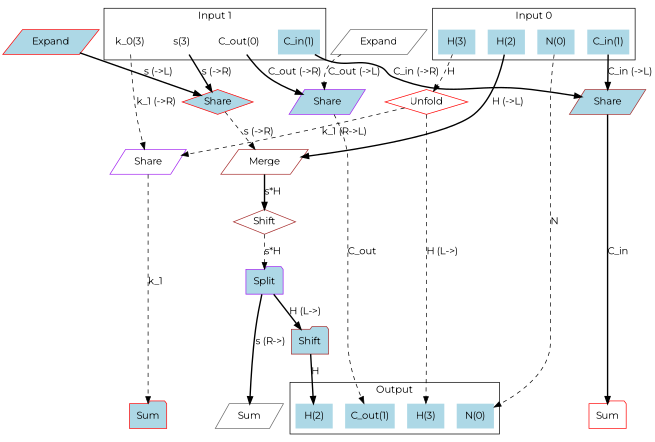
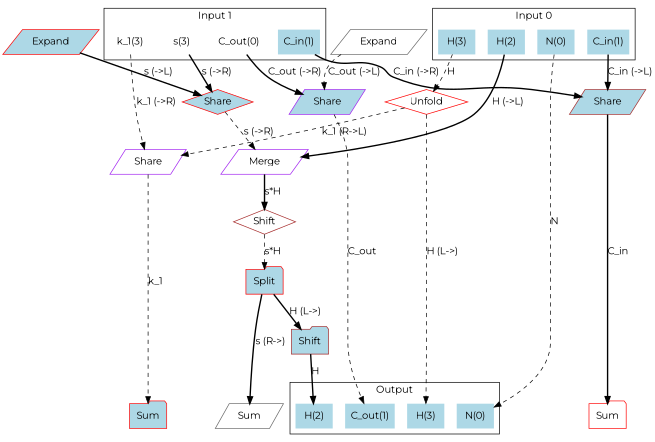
node "k_0(3)": label "k_0(3)" -> "k_1(3)"
node "Merge": color brown -> purple
node "Split": color purple -> red
